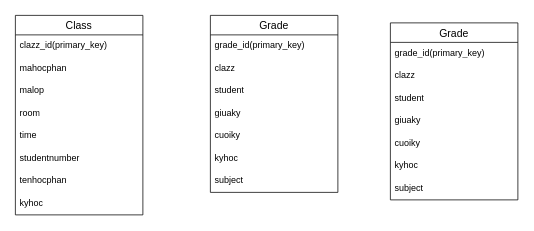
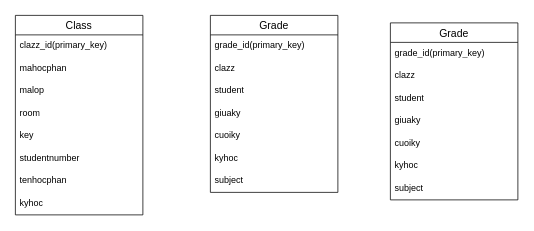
node "time": label "time" -> "key"
